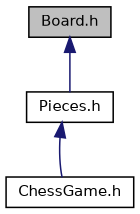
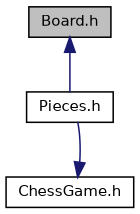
edge "ChessGame.h" -> "Pieces.h": reversed
